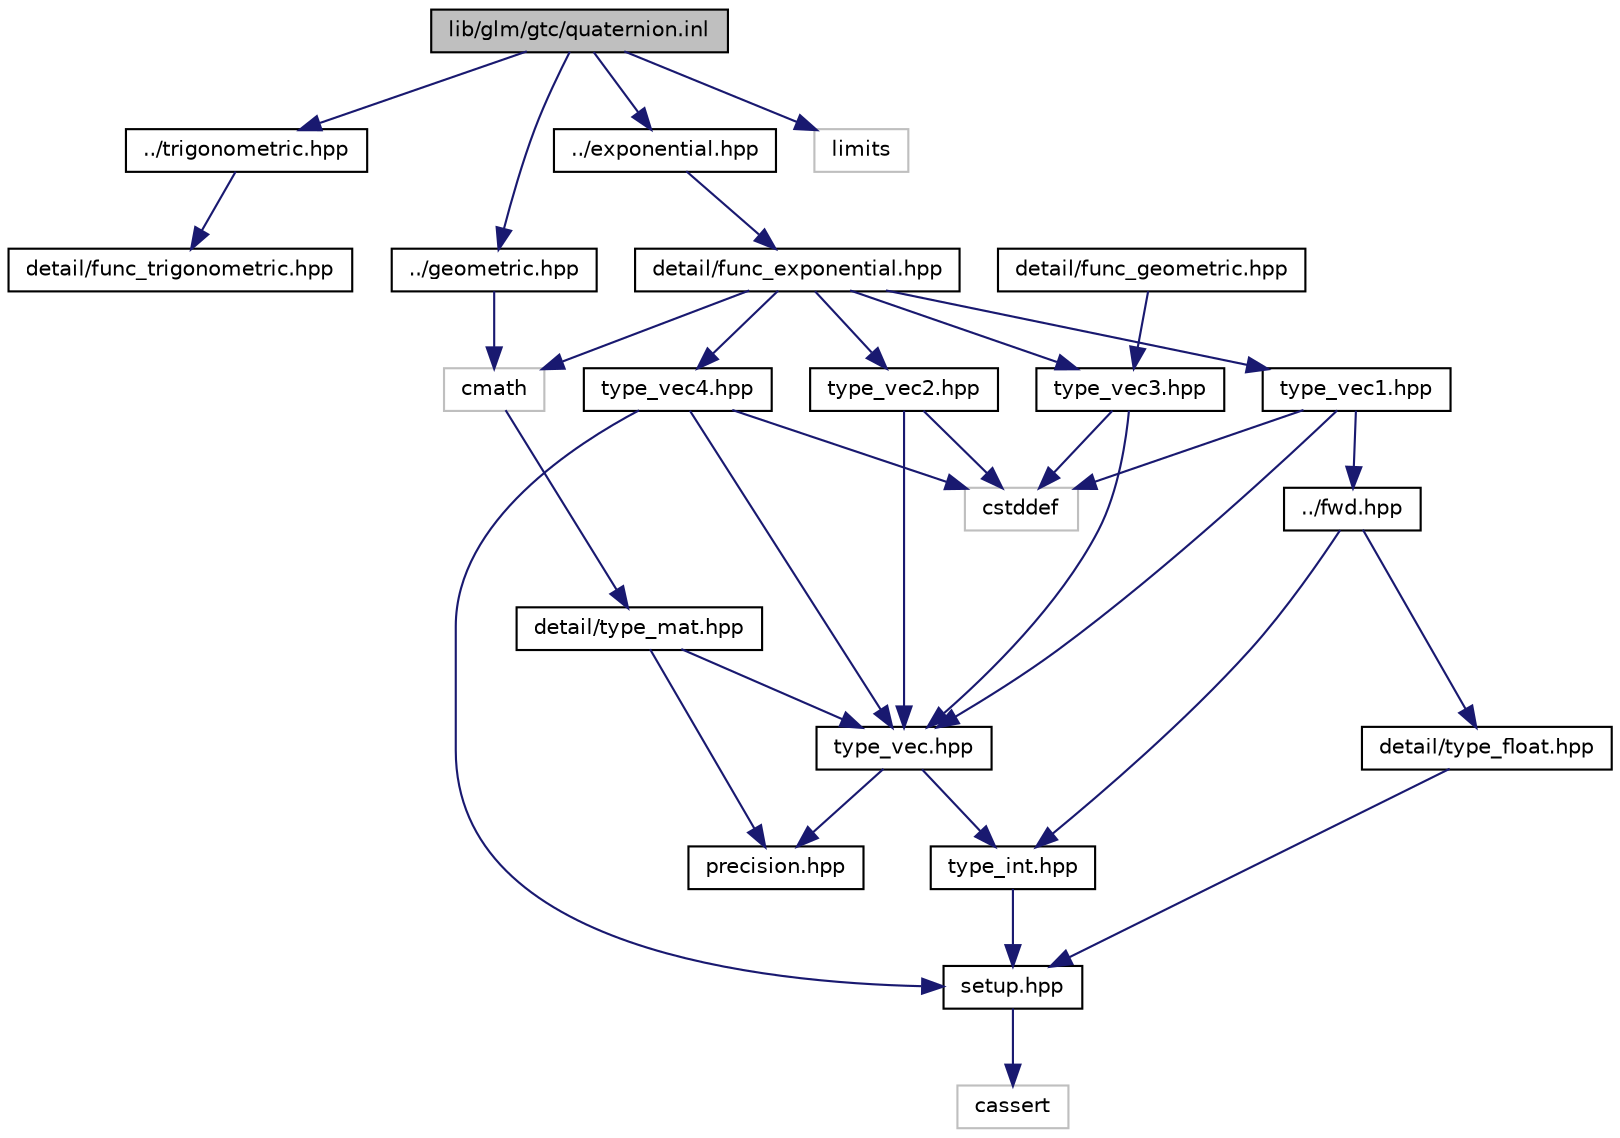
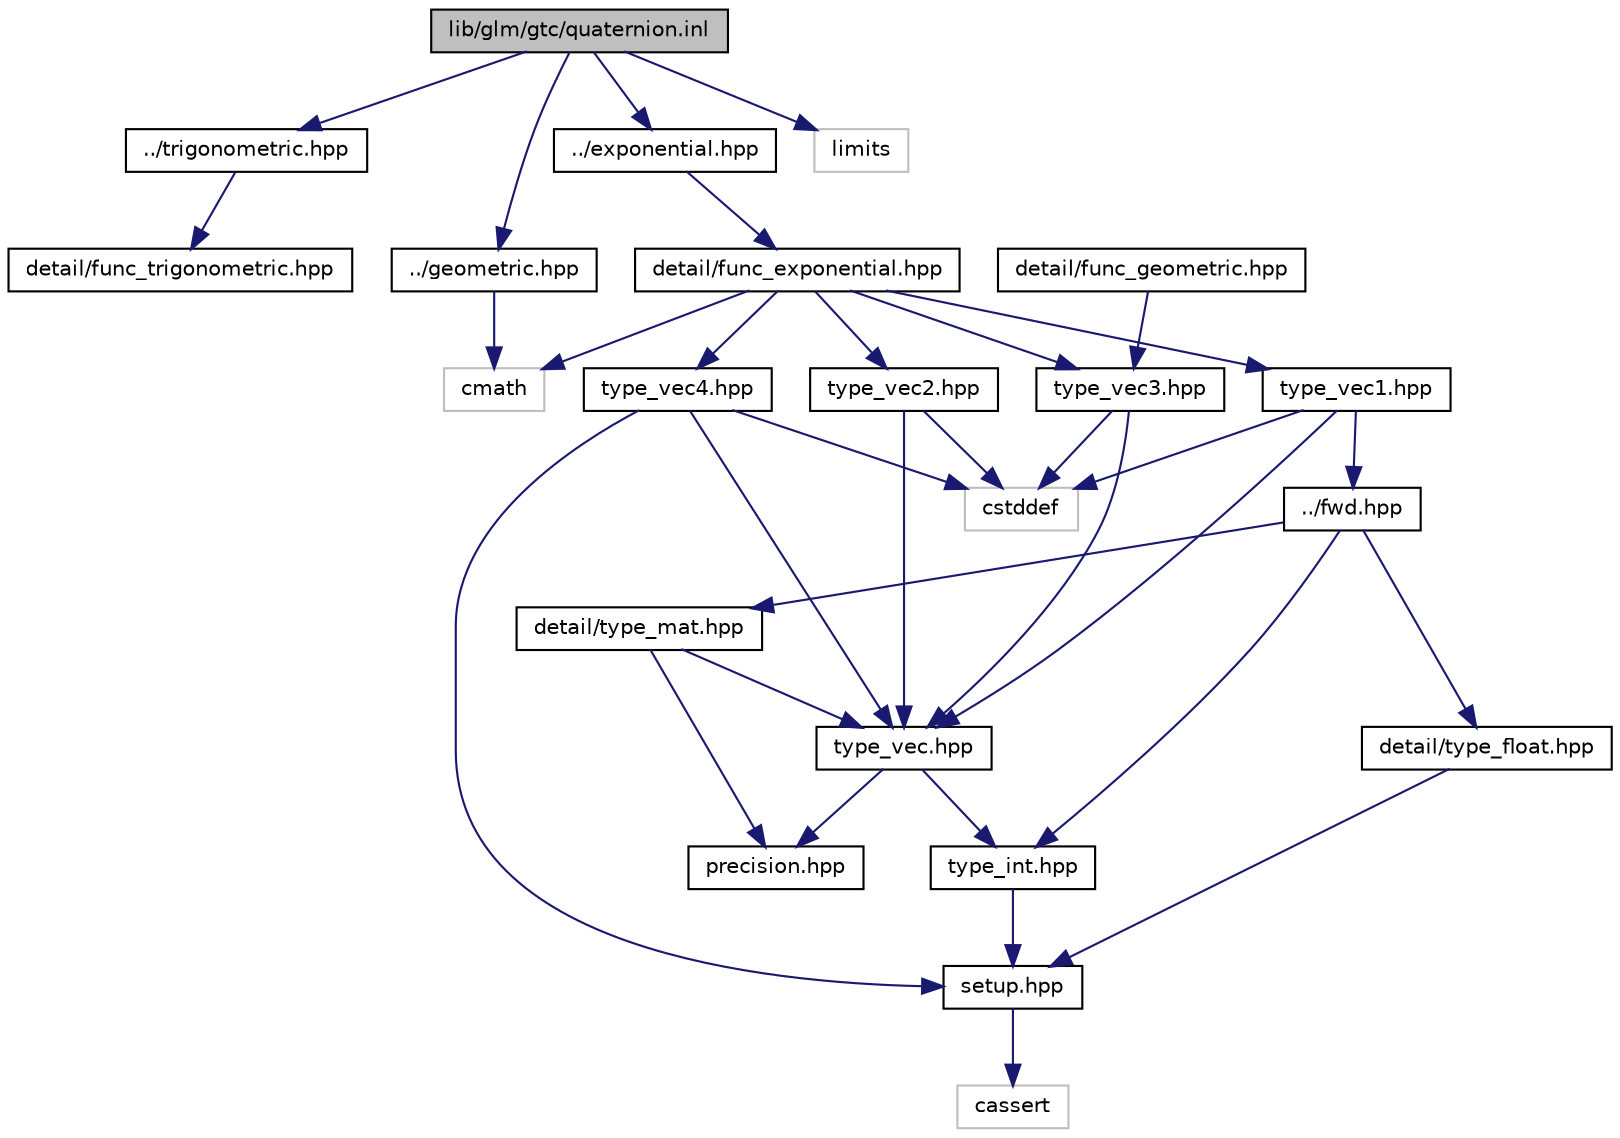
edge "cmath" -> "detail/type_mat.hpp": now "../fwd.hpp" -> "detail/type_mat.hpp"
